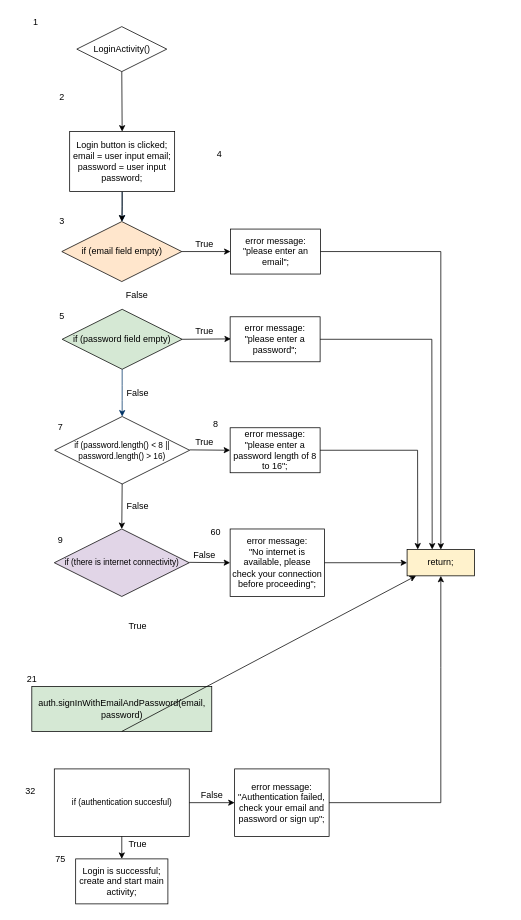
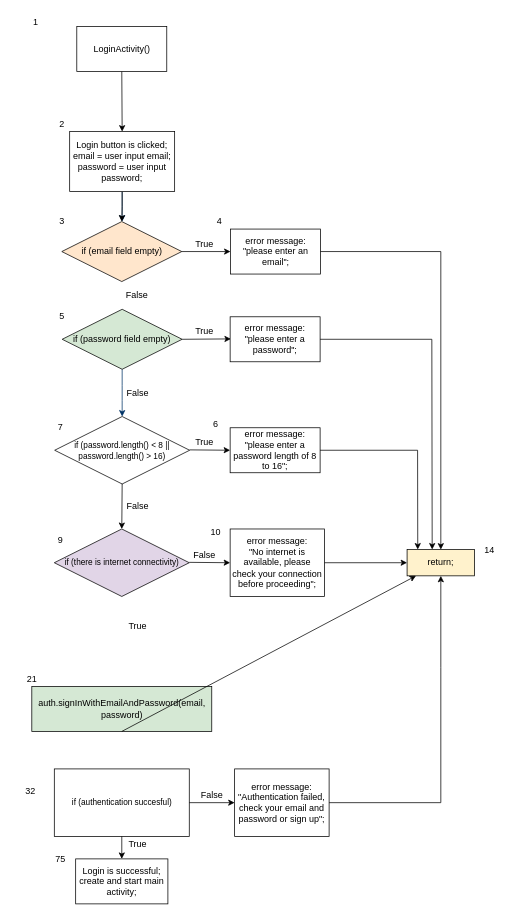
node "LoginActivity()": shape diamond -> rectangle
node "2": moved (62, 98) -> (62, 124)
node "4": moved (219, 154) -> (219, 222)
node "8": label "8" -> "6"
node "60": label "60" -> "10"
node "14": added
